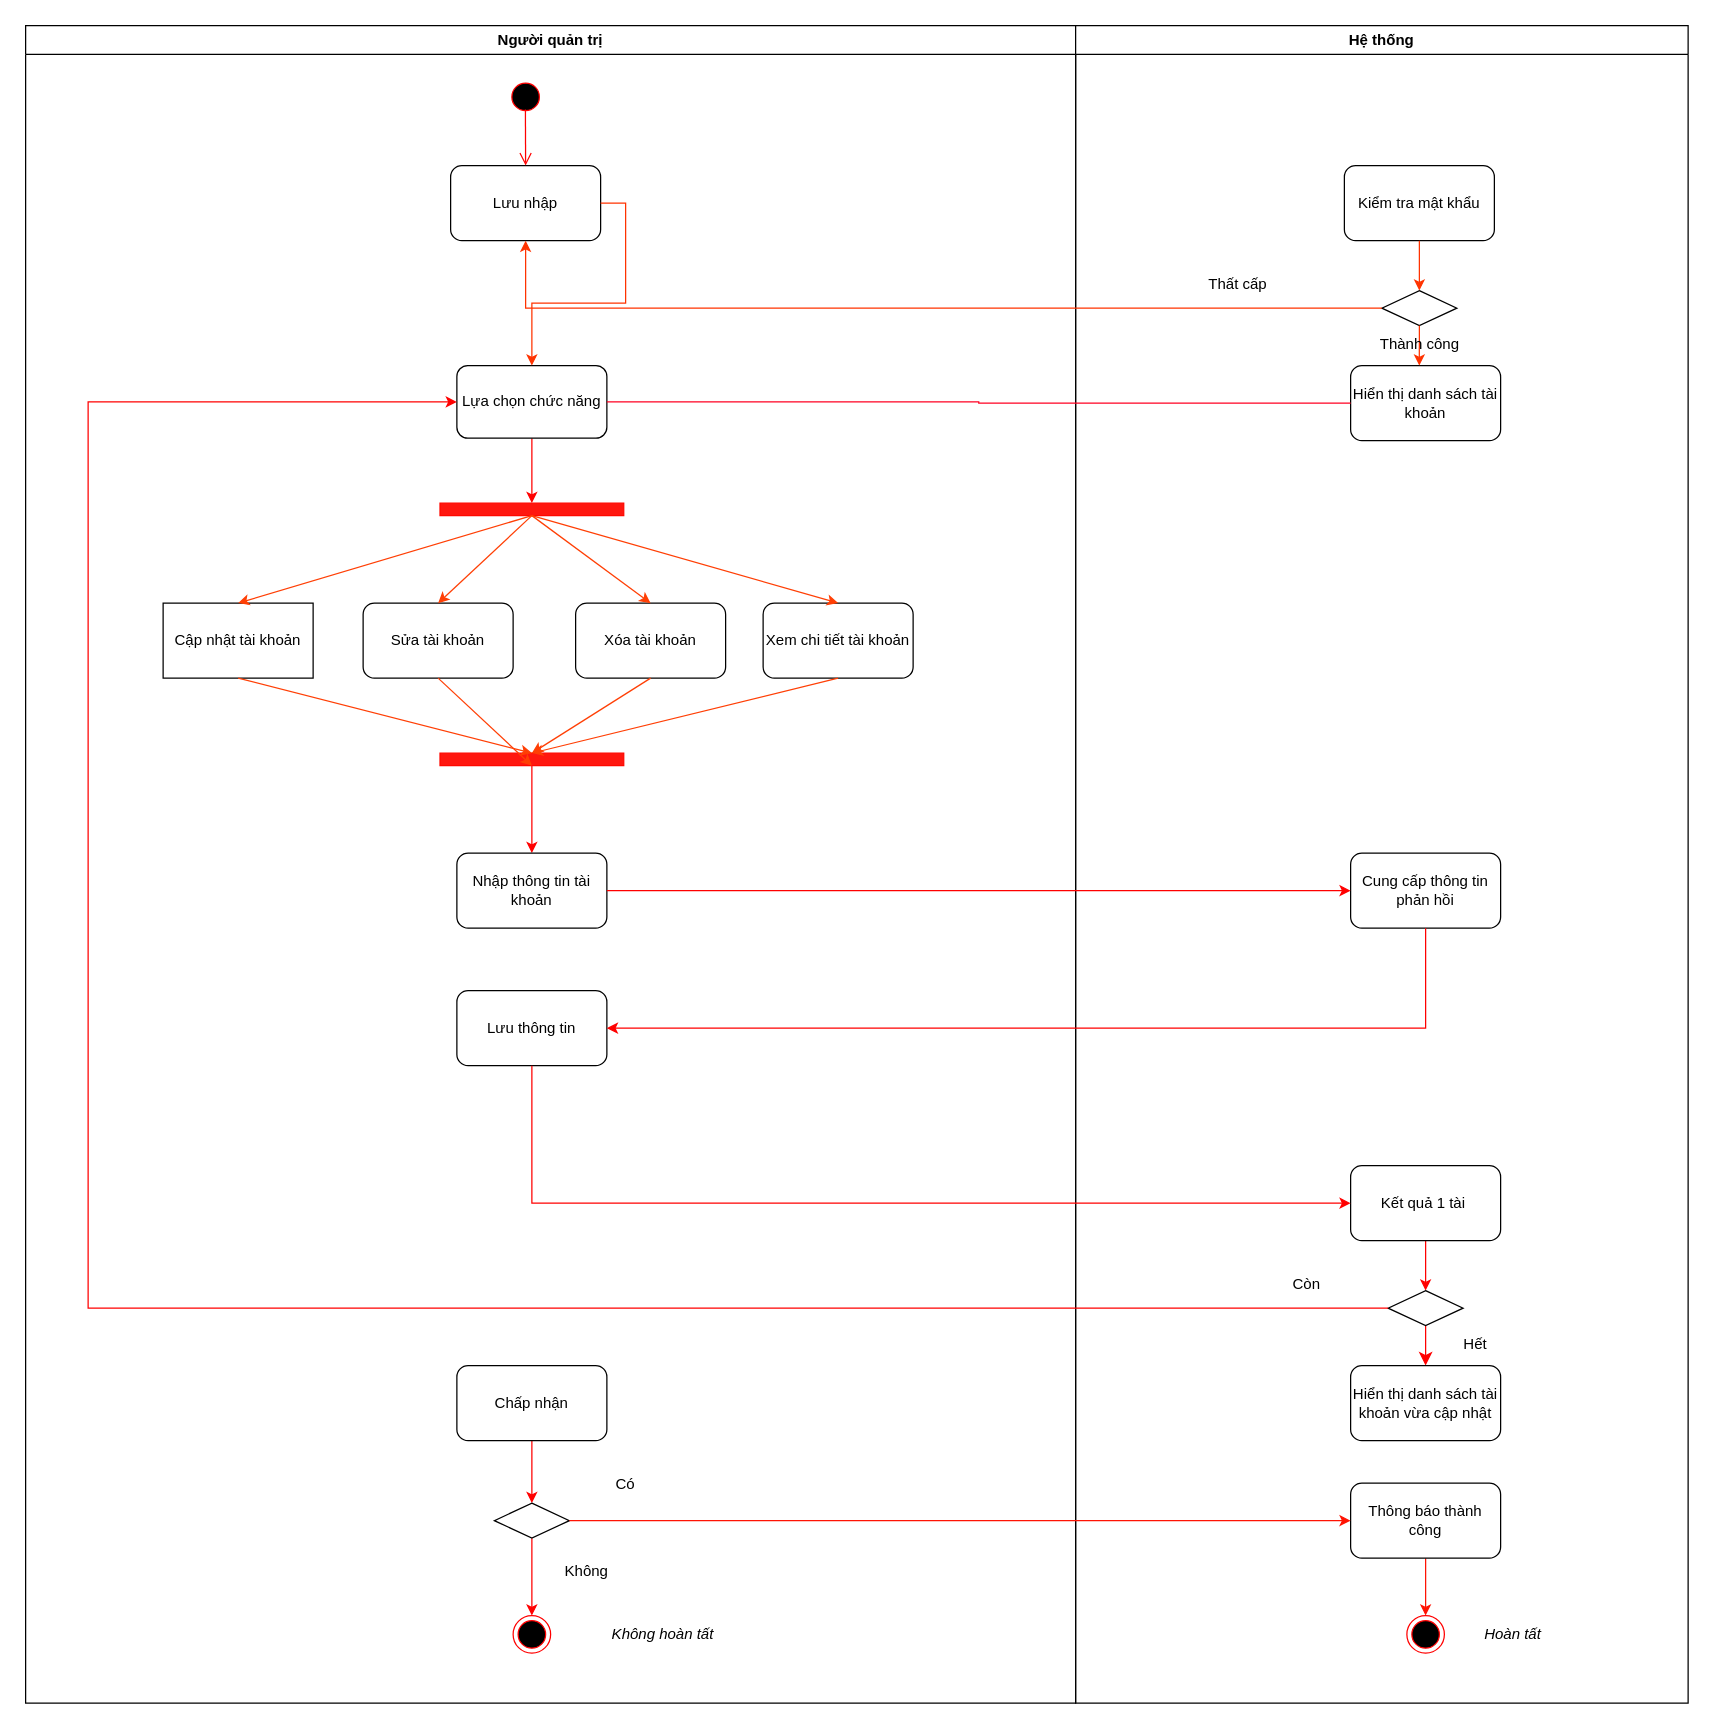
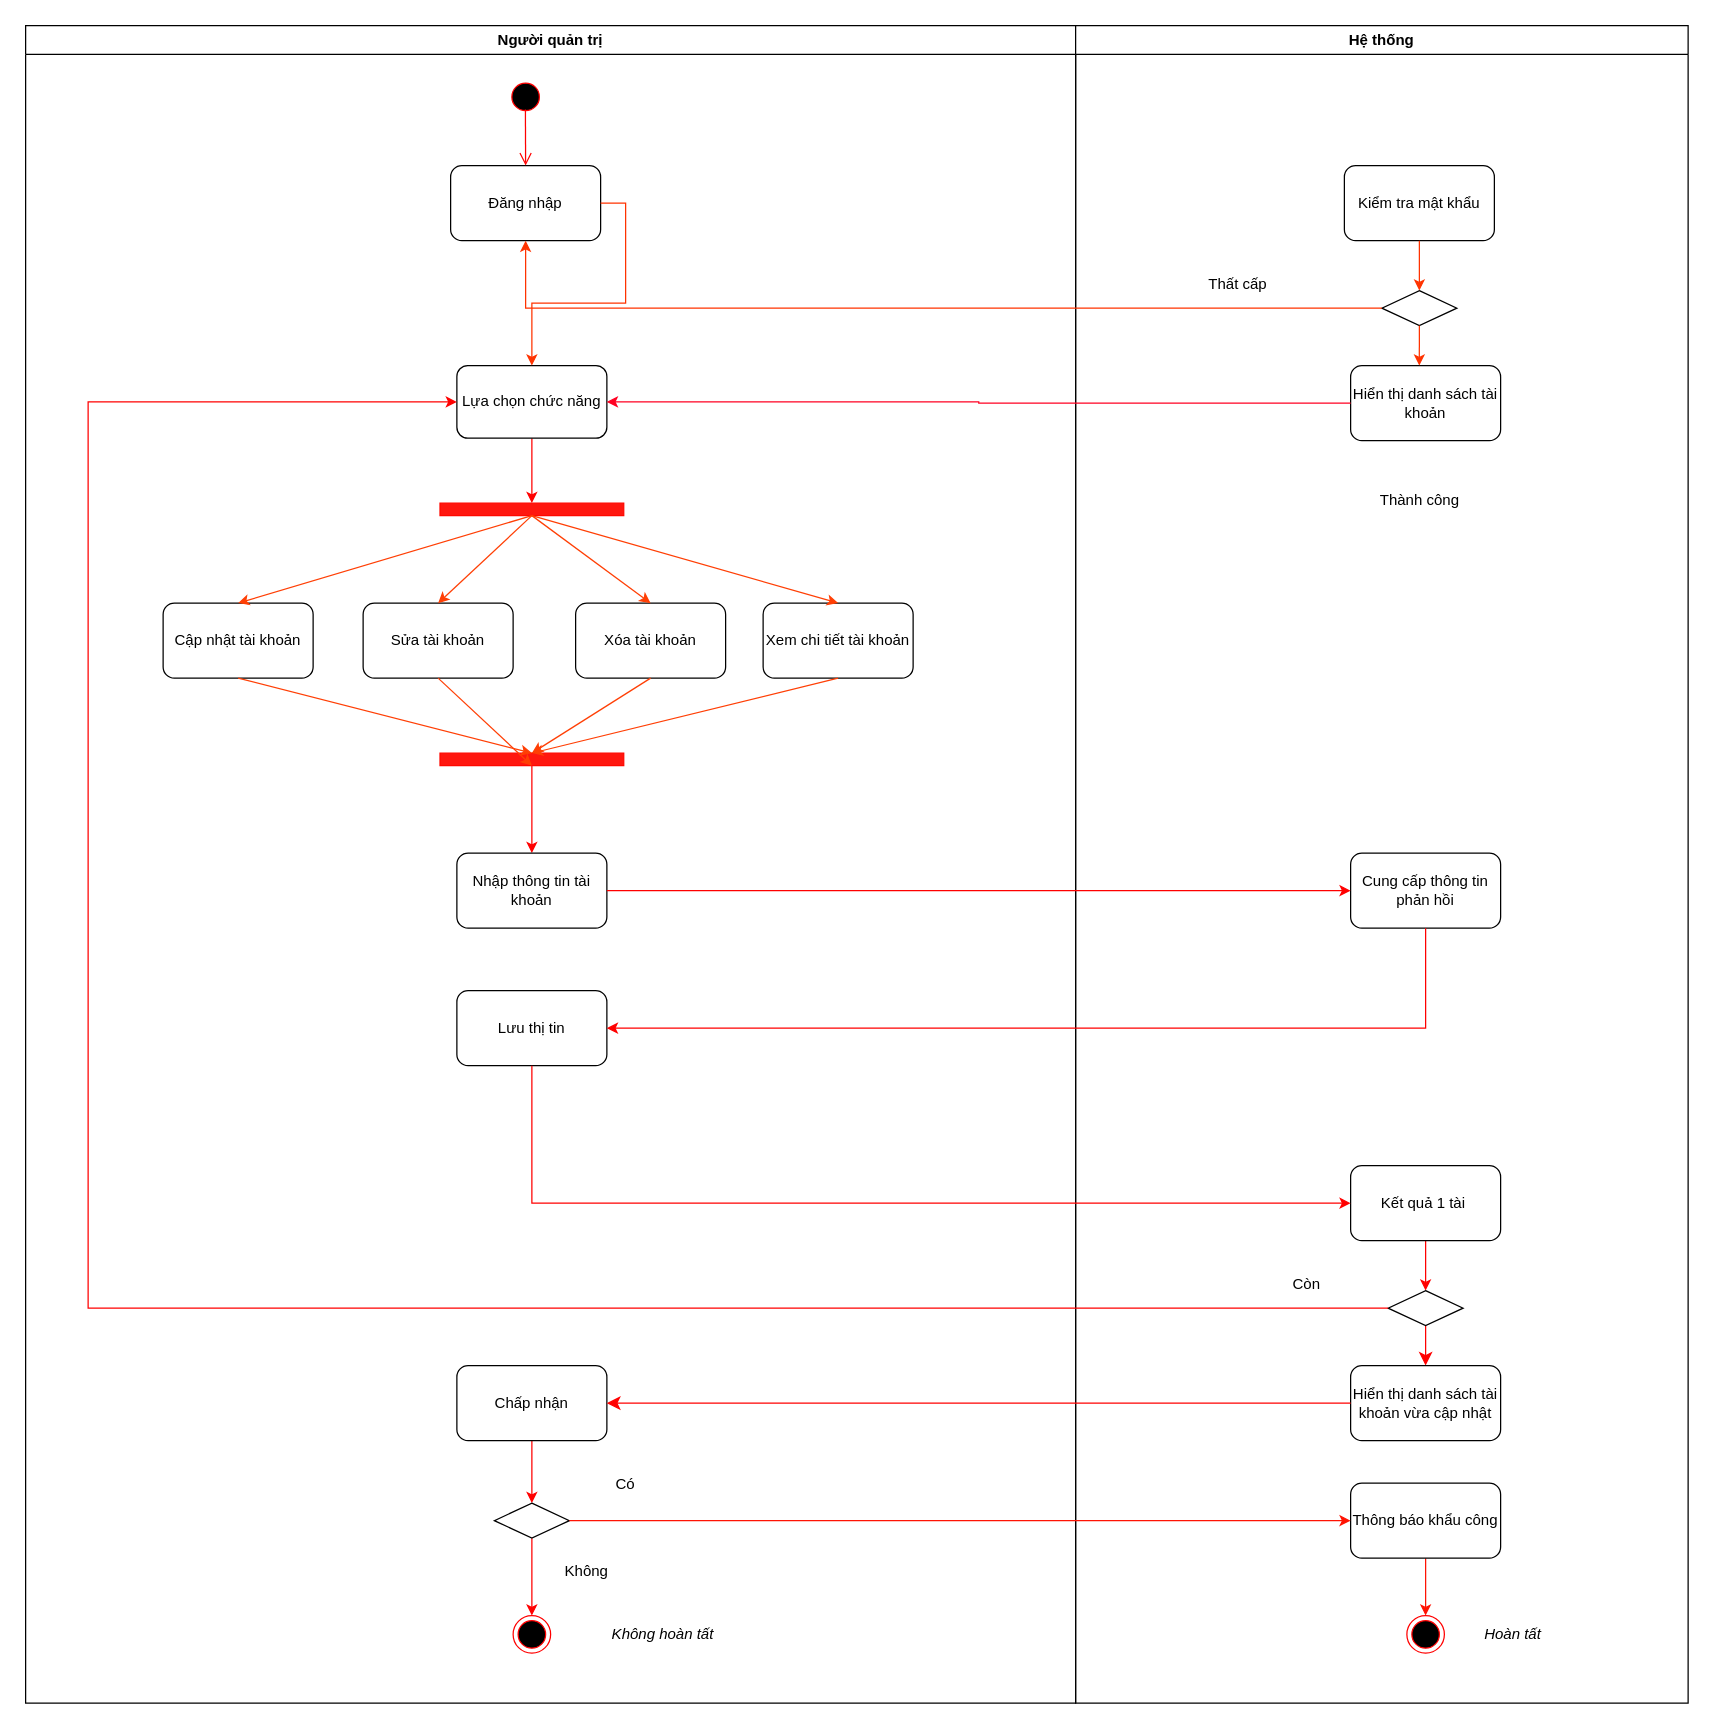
node "Lưu nhập": label "Lưu nhập" -> "Đăng nhập"
node "Thành công": moved (1419, 344) -> (1419, 501)
edge "Lựa chọn chức năng" -- "Hiển thị danh sách tài khoản": arrowhead none -> classic
node "Cập nhật tài khoản": shape rectangle -> rounded rectangle
node "Lưu thông tin": label "Lưu thông tin" -> "Lưu thị tin"
node "Hết": removed
edge "Hiển thị danh sách tài khoản vừa cập nhật" -> "Chấp nhận": added
node "Thông báo thành công": label "Thông báo thành công" -> "Thông báo khẩu công"
